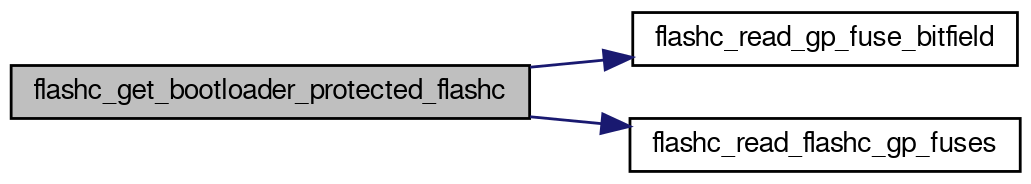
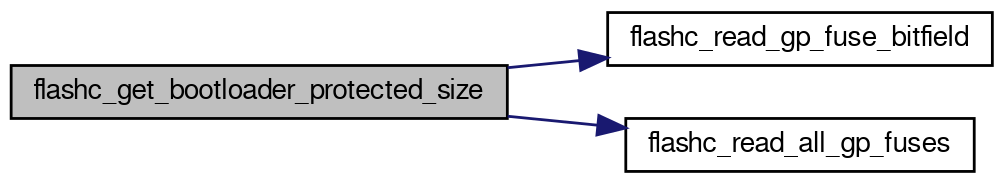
node "flashc_get_bootloader_protected_flashc": label "flashc_get_bootloader_protected_flashc" -> "flashc_get_bootloader_protected_size"
node "flashc_read_flashc_gp_fuses": label "flashc_read_flashc_gp_fuses" -> "flashc_read_all_gp_fuses"
